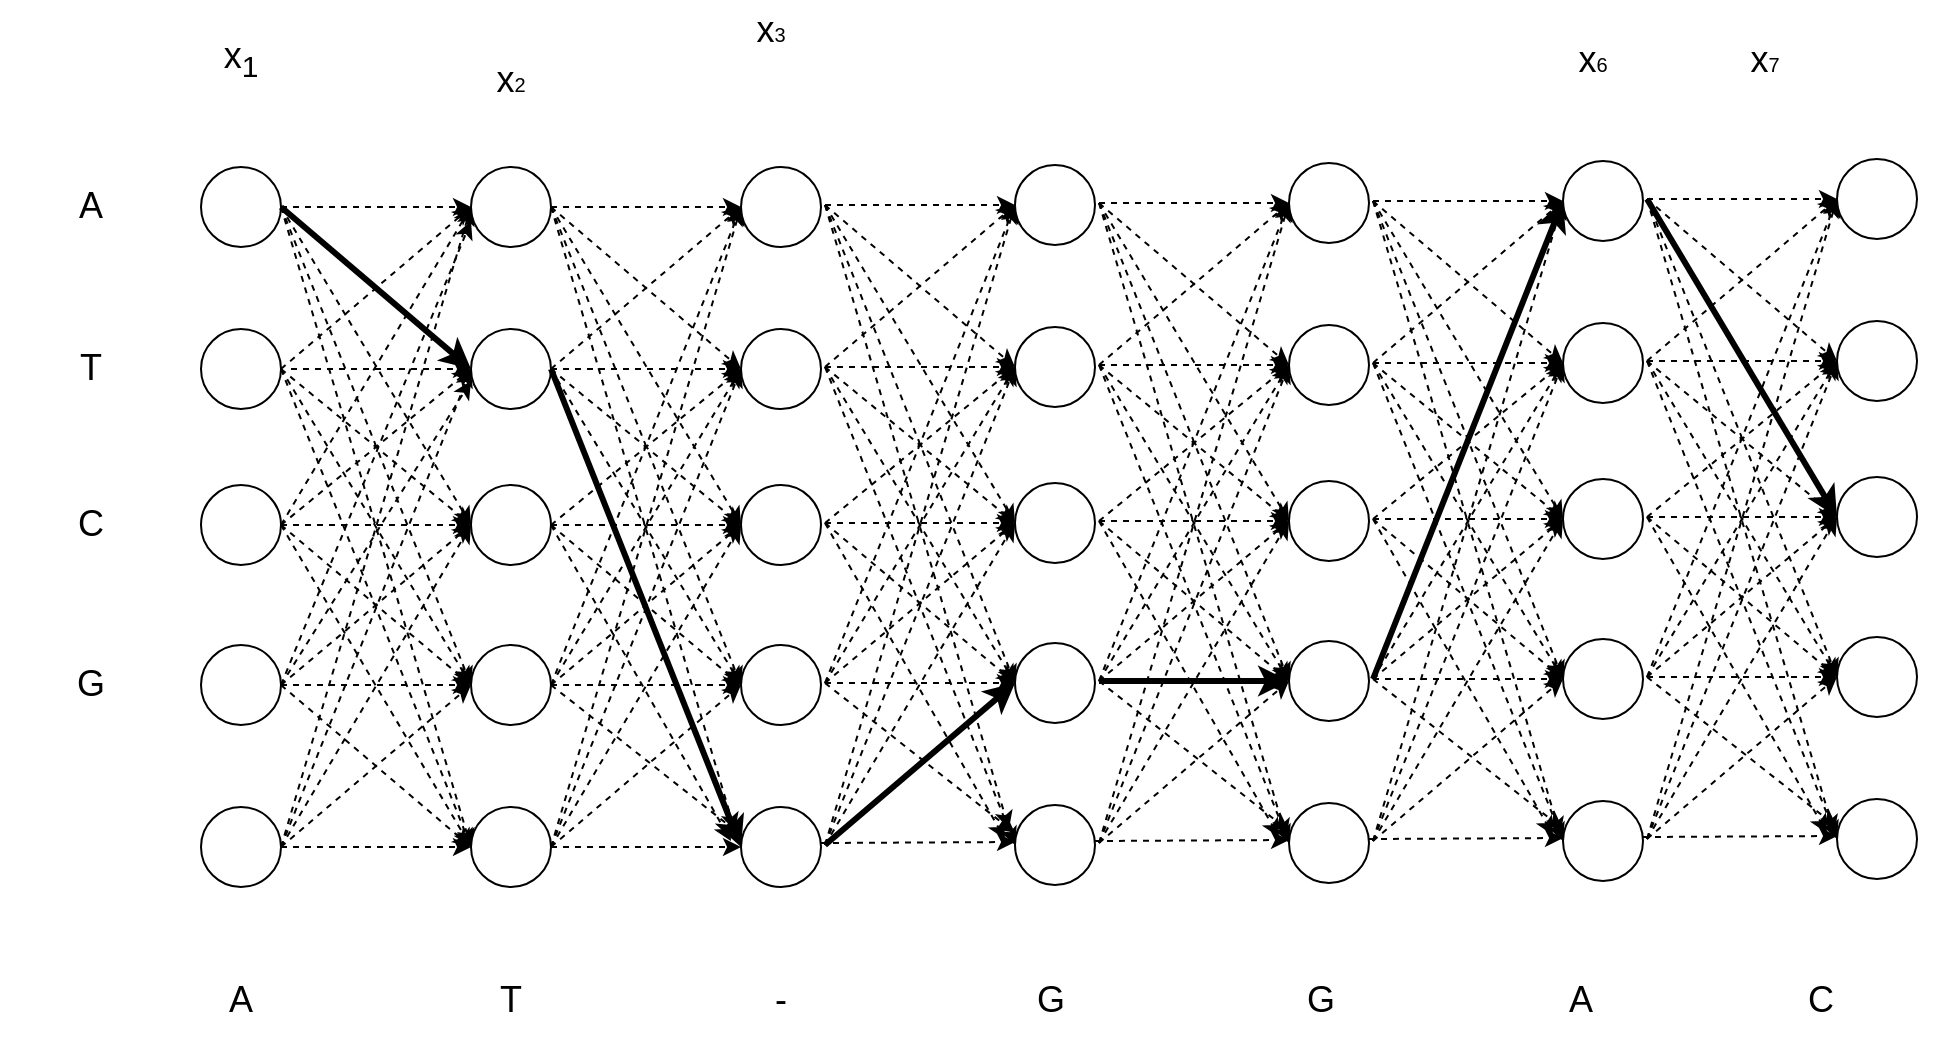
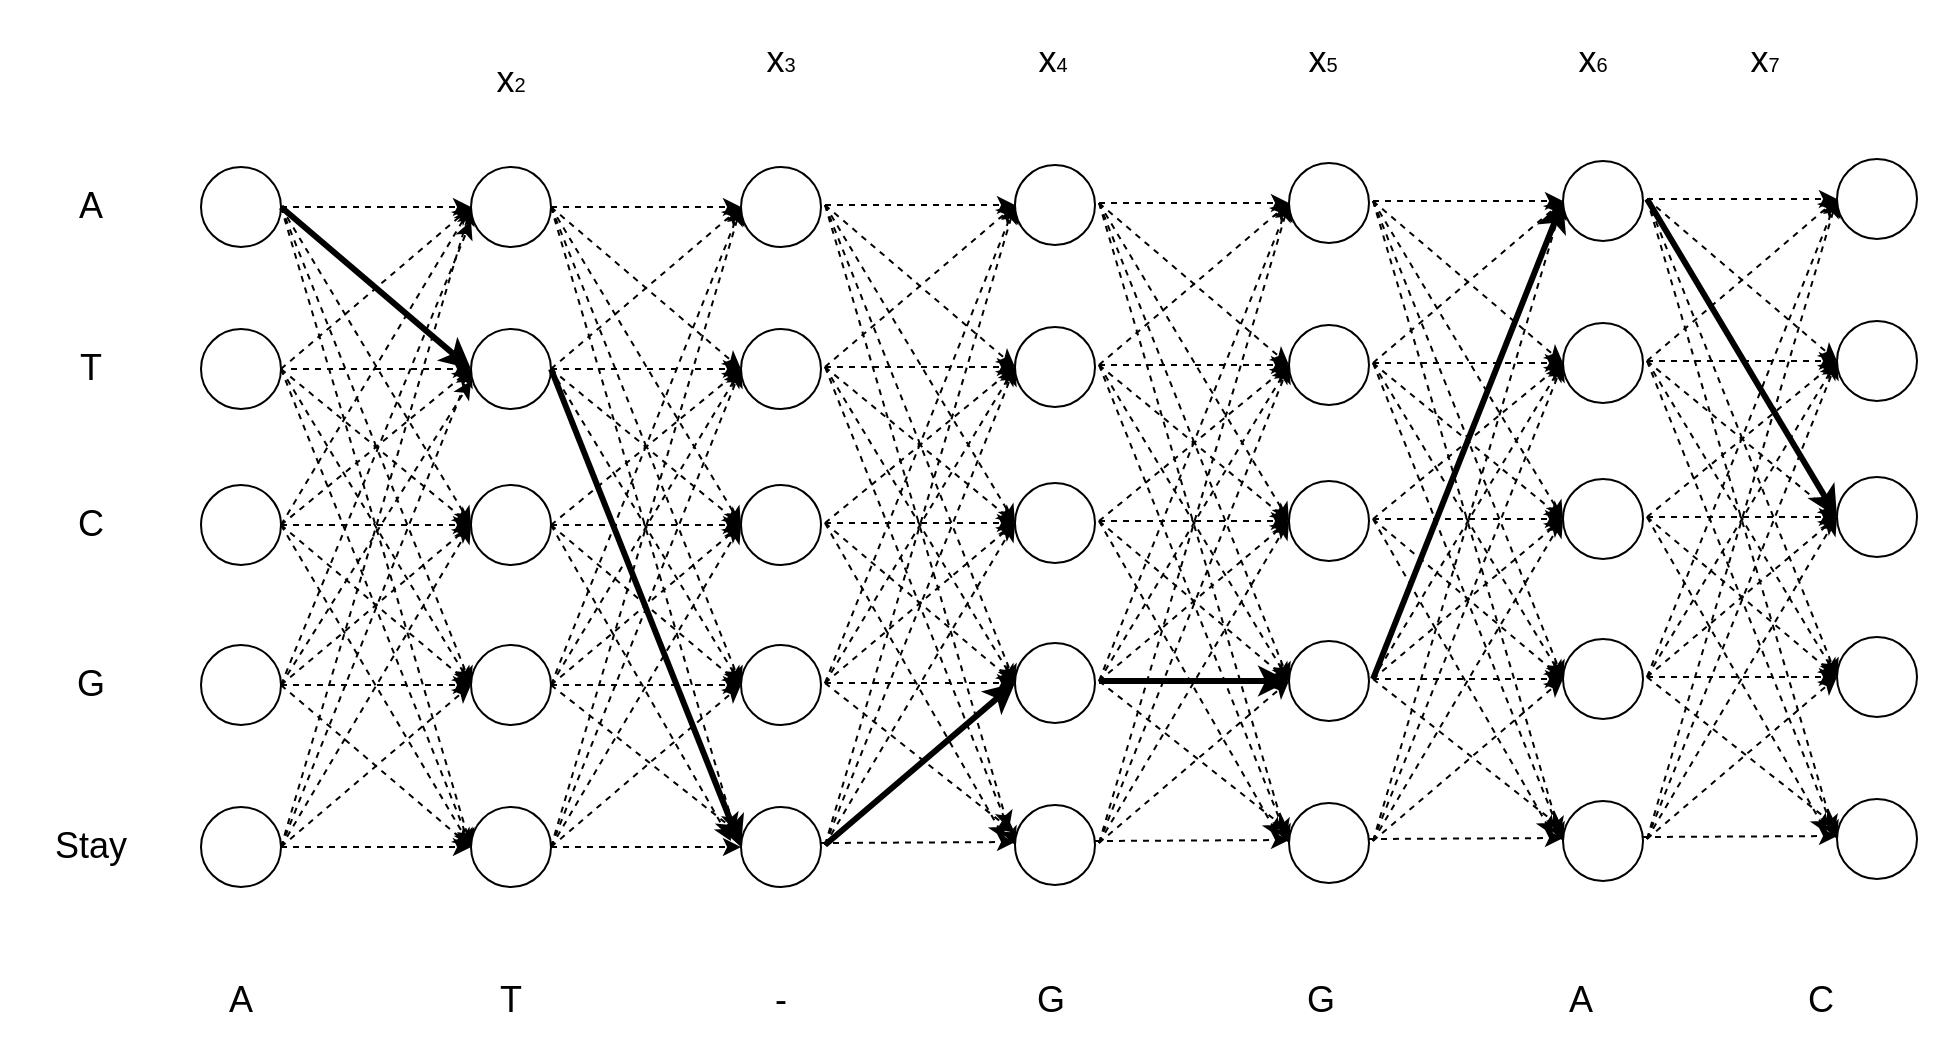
node "x3": moved (771, 31) -> (781, 61)
node "x1": removed
node "x4": added
node "x5": added
node "Stay": added
